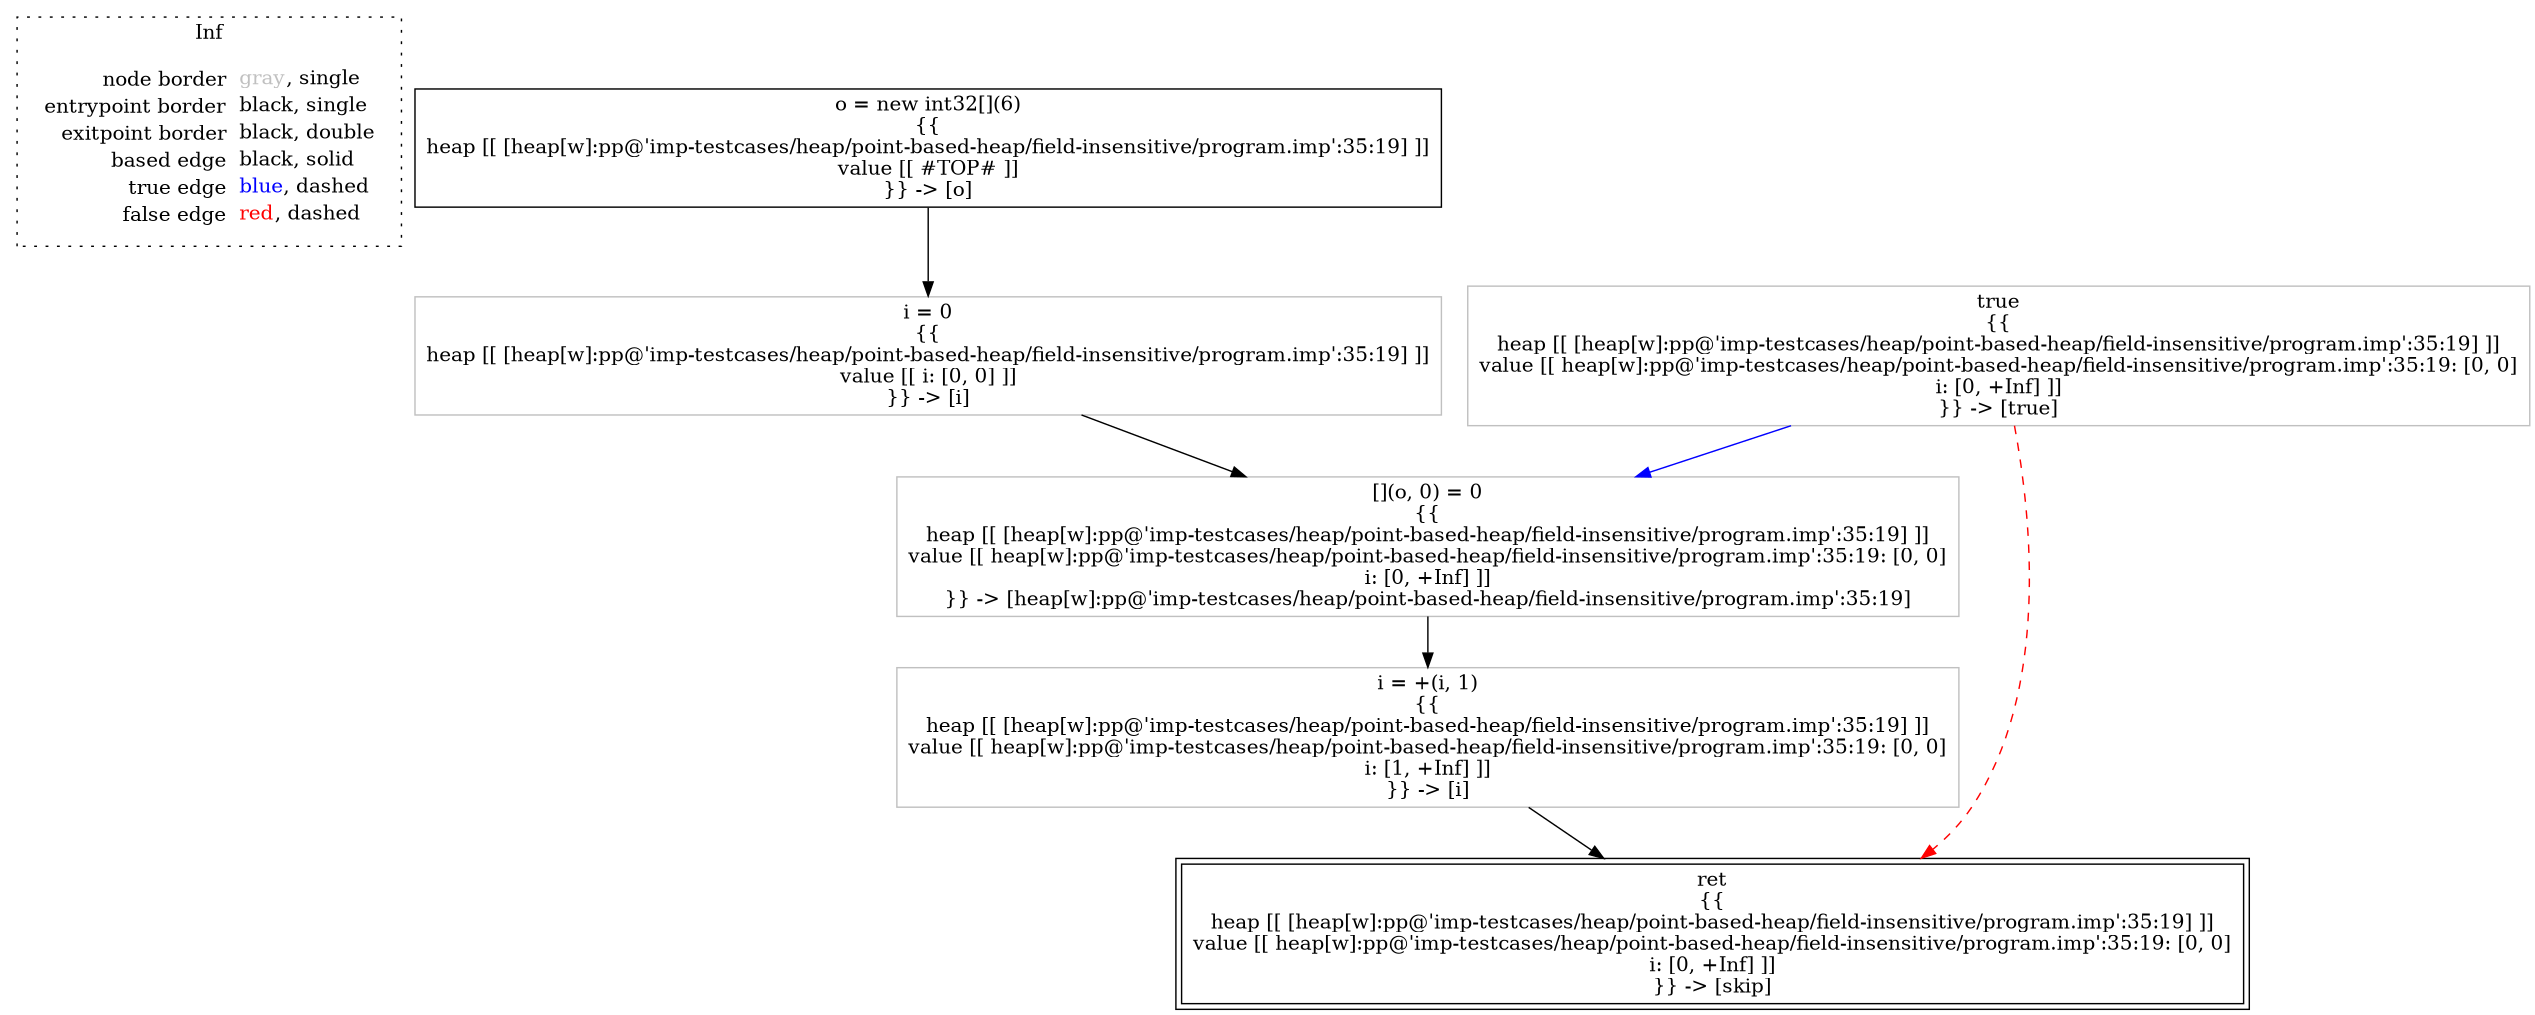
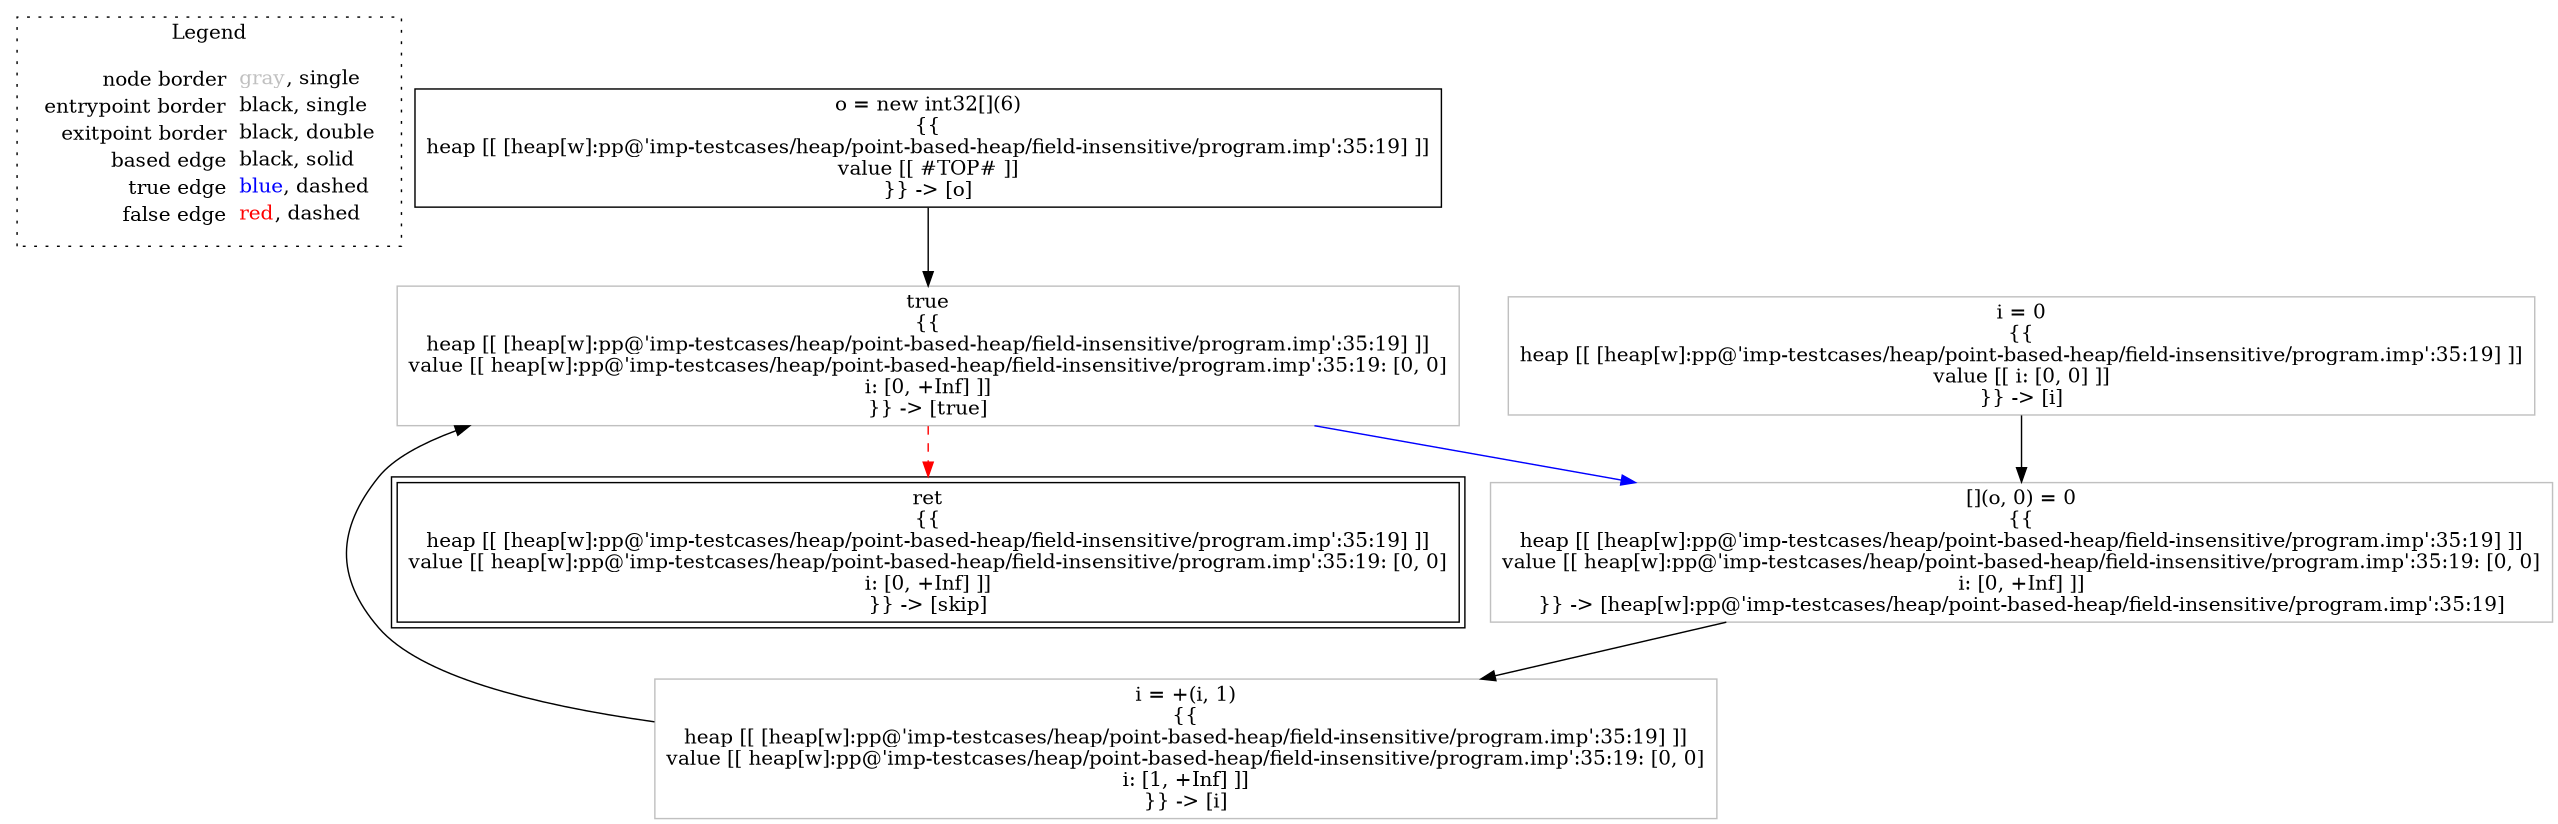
cluster "Inf": label "Inf" -> "Legend"
edge "o = new int32[](6)" -> "i = 0": now "o = new int32[](6)" -> "true"
edge "i = +(i, 1)" -> "ret": now "i = +(i, 1)" -> "true"
